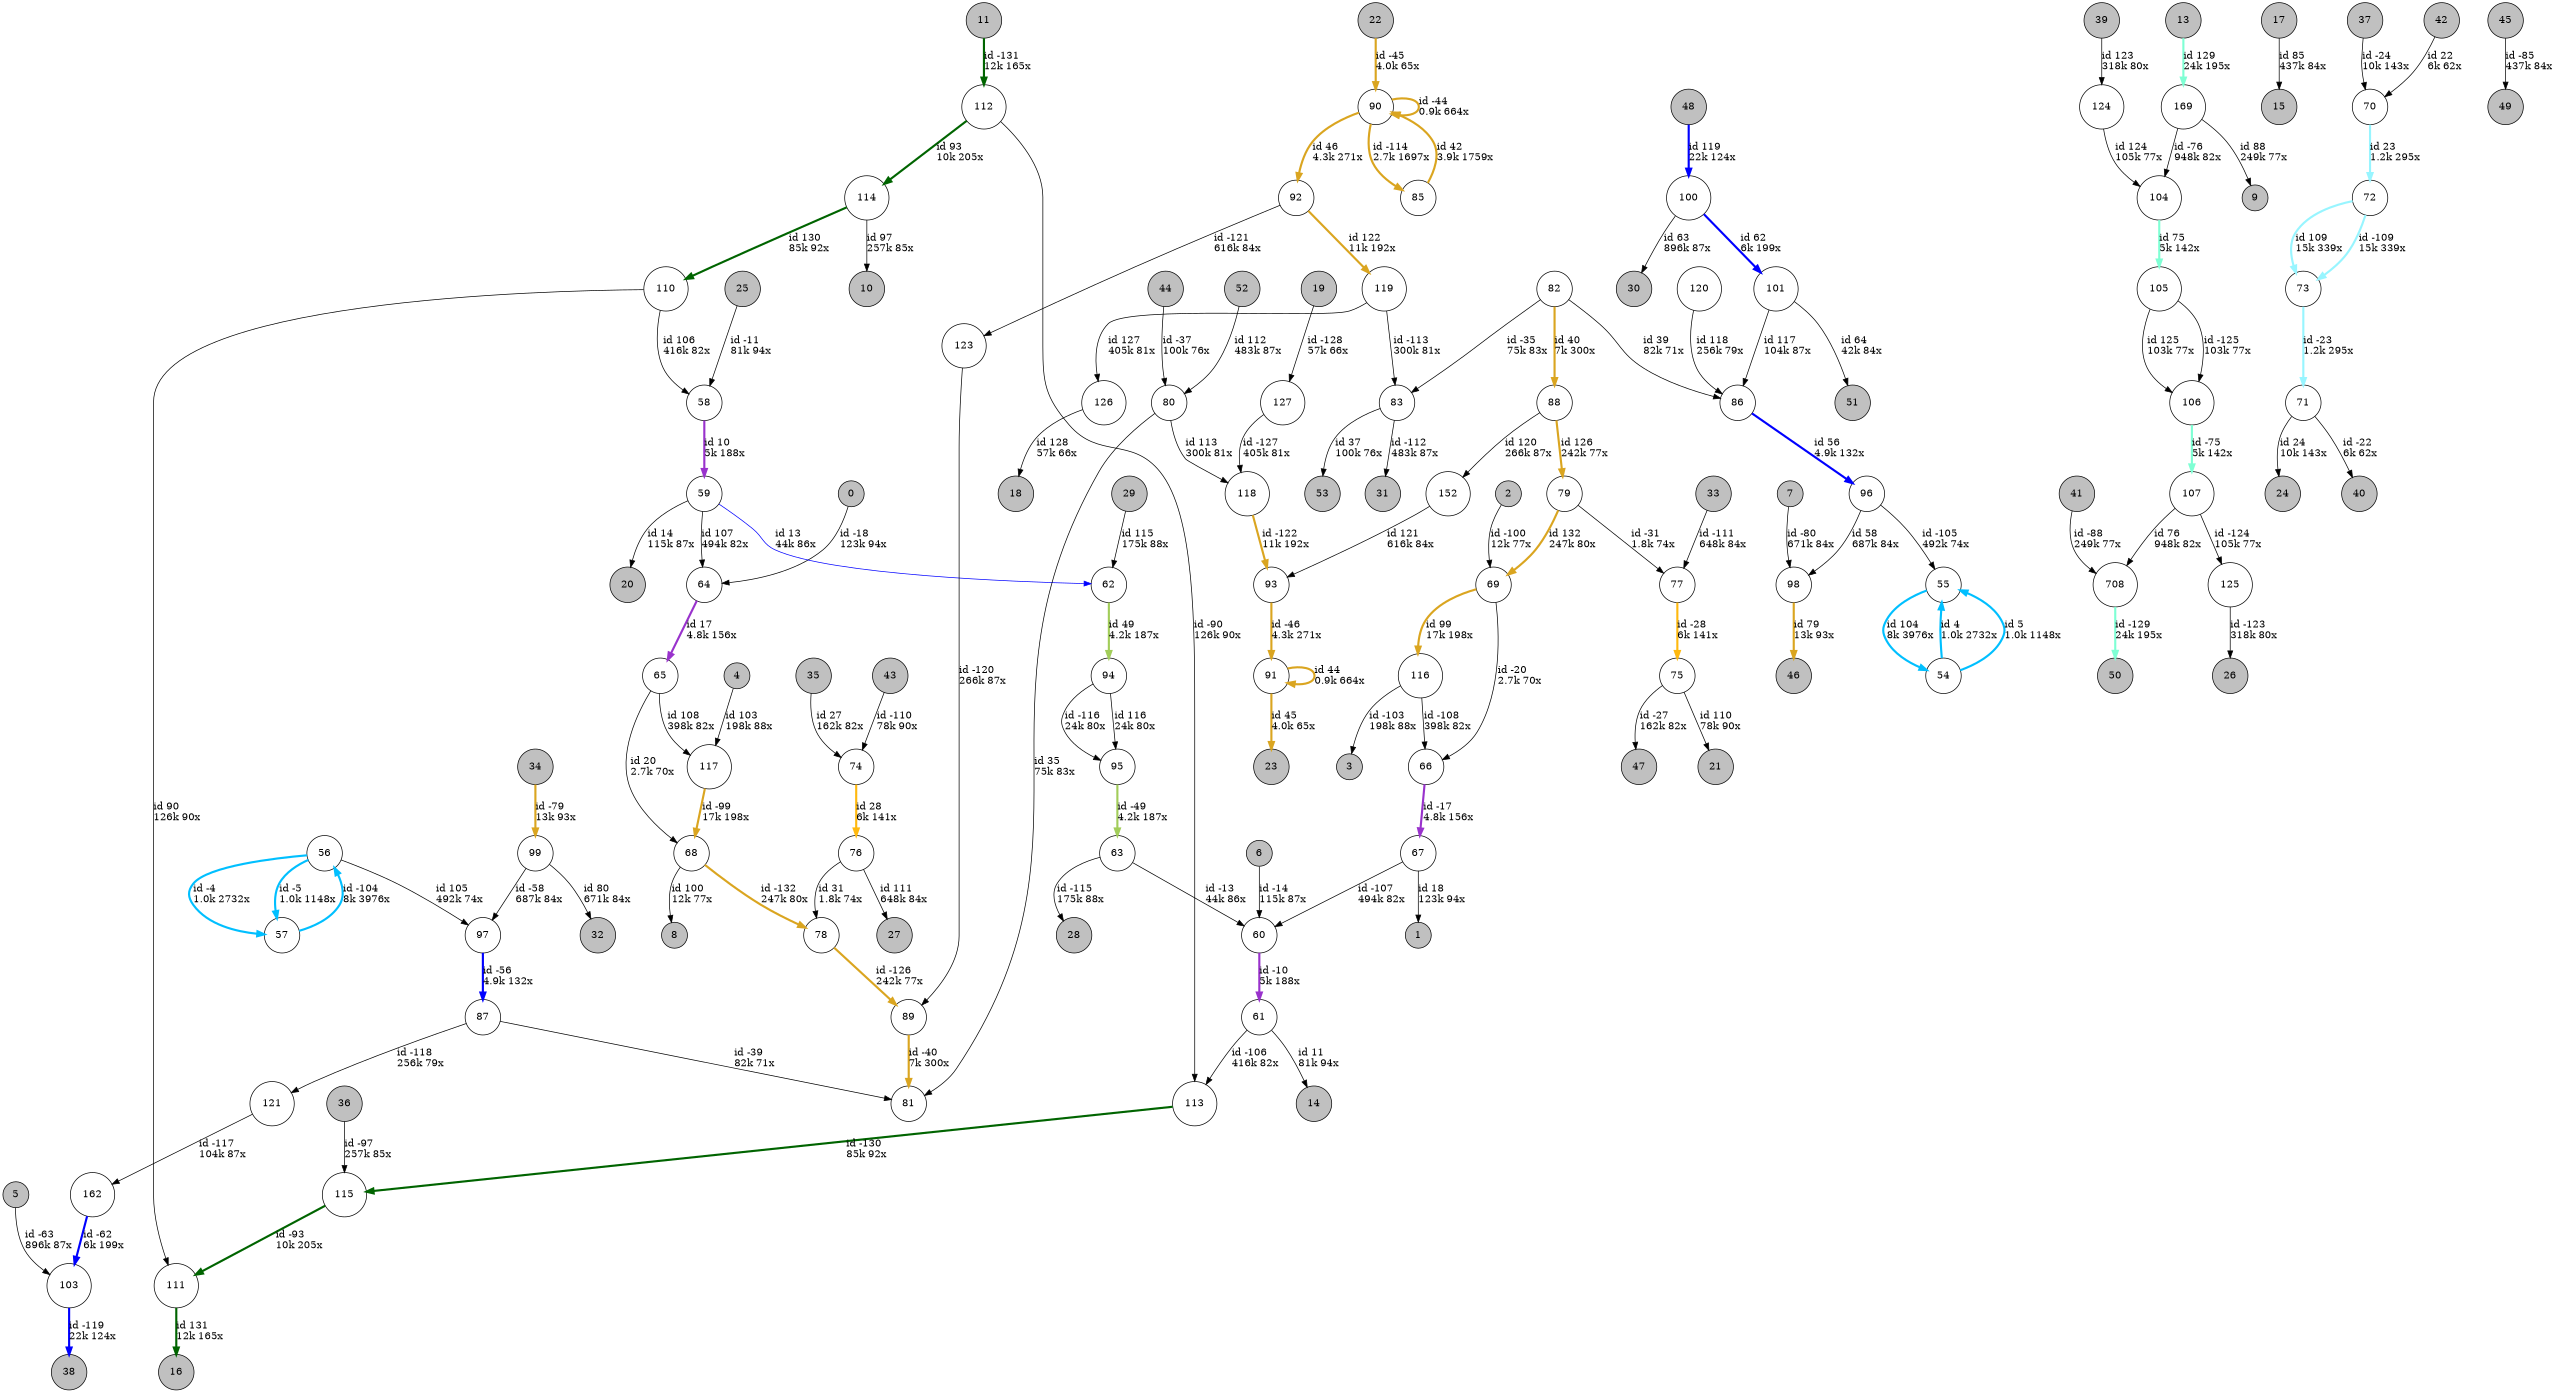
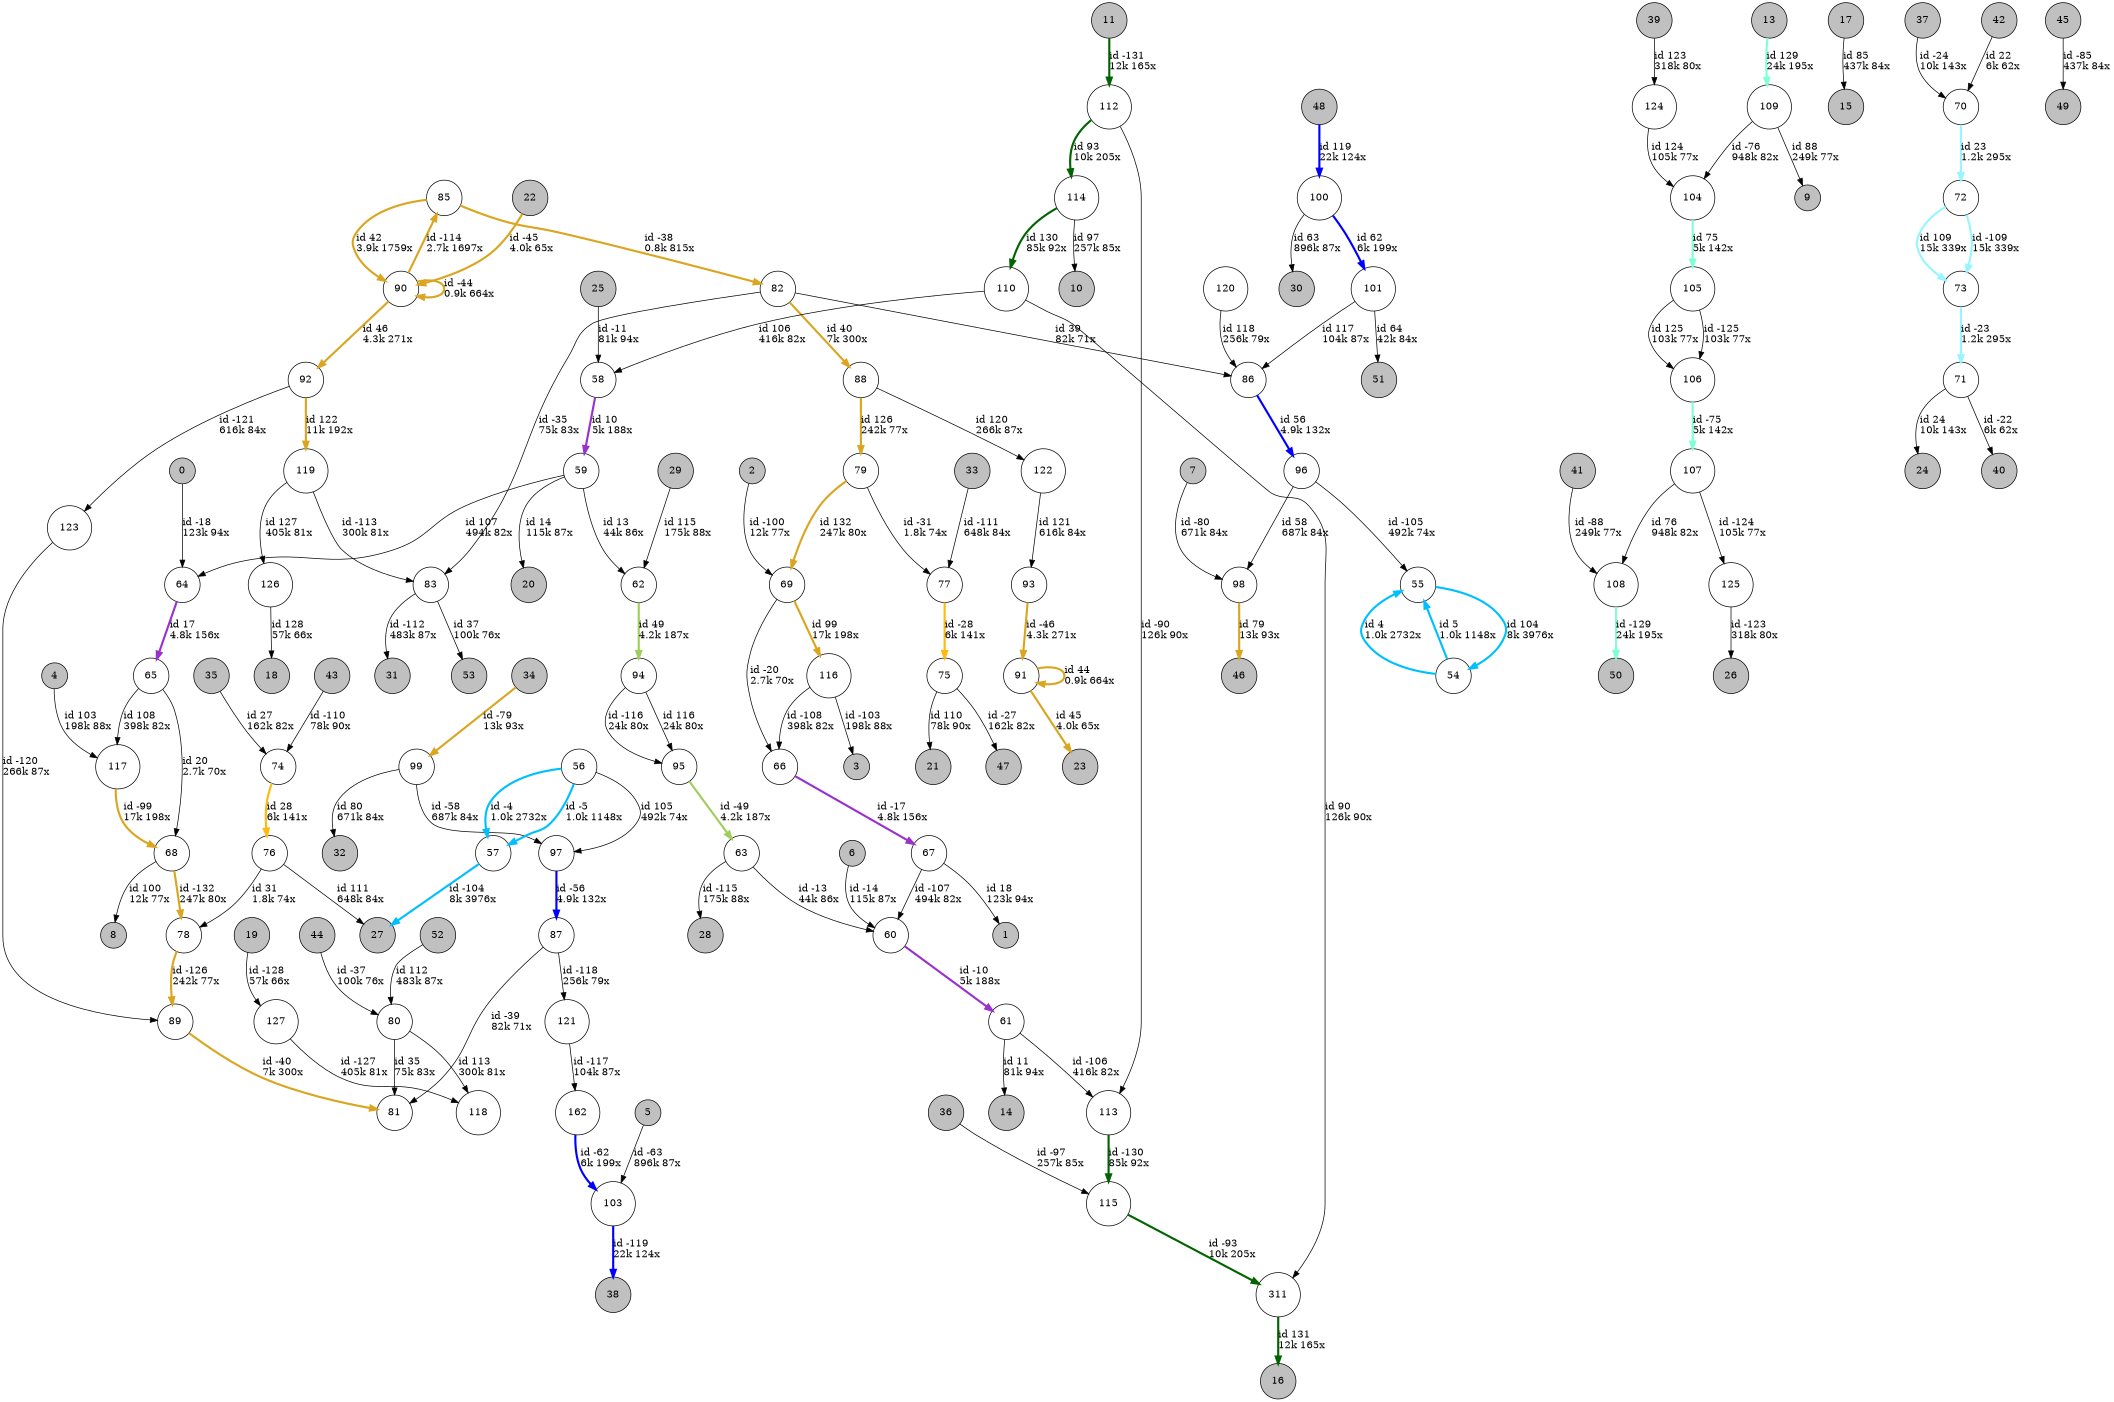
node "169": label "169" -> "109"
edge "85" -> "82": added, label "id -38 0.8k 815x"
node "152": label "152" -> "122"
edge "118" -> "93": removed, label "id -122 11k 192x"
edge "59" -> "62": color blue -> black
node "708": label "708" -> "108"
edge "57" -> "56": now "57" -> "27"
node "111": label "111" -> "311"
